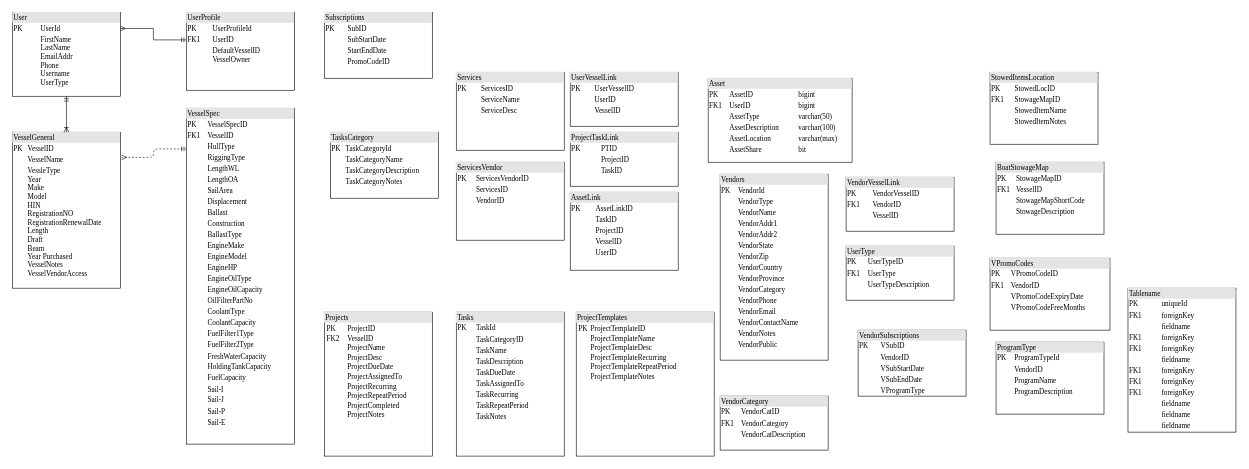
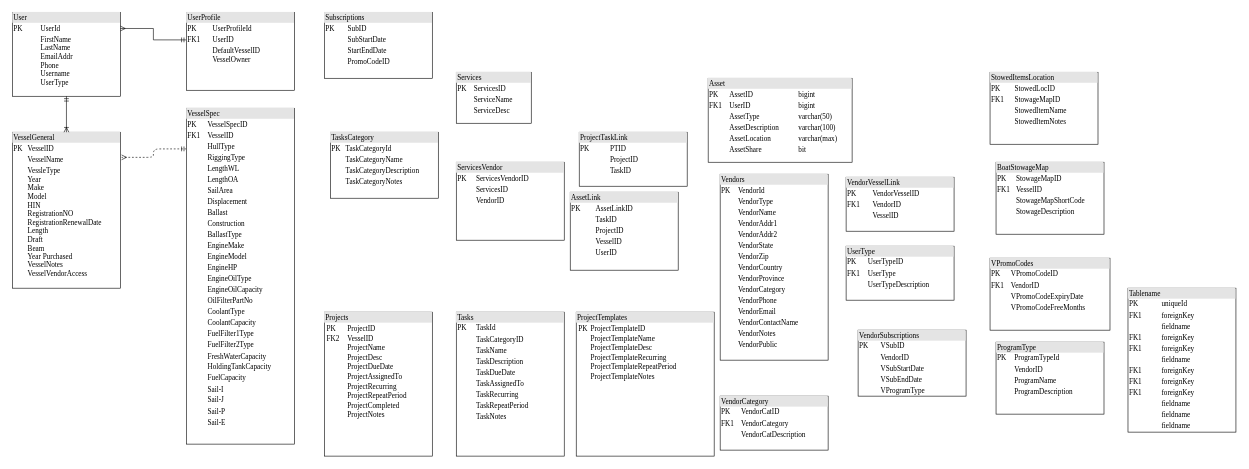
node "UserVesselLink PK UserVesselID UserID VesselID": removed
node "Services PK ServicesID ServiceName ServiceDesc": size 108x78 -> 75x51
node "ProjectTaskLink PK PTID ProjectID TaskID": moved (624, 159) -> (633, 159)
